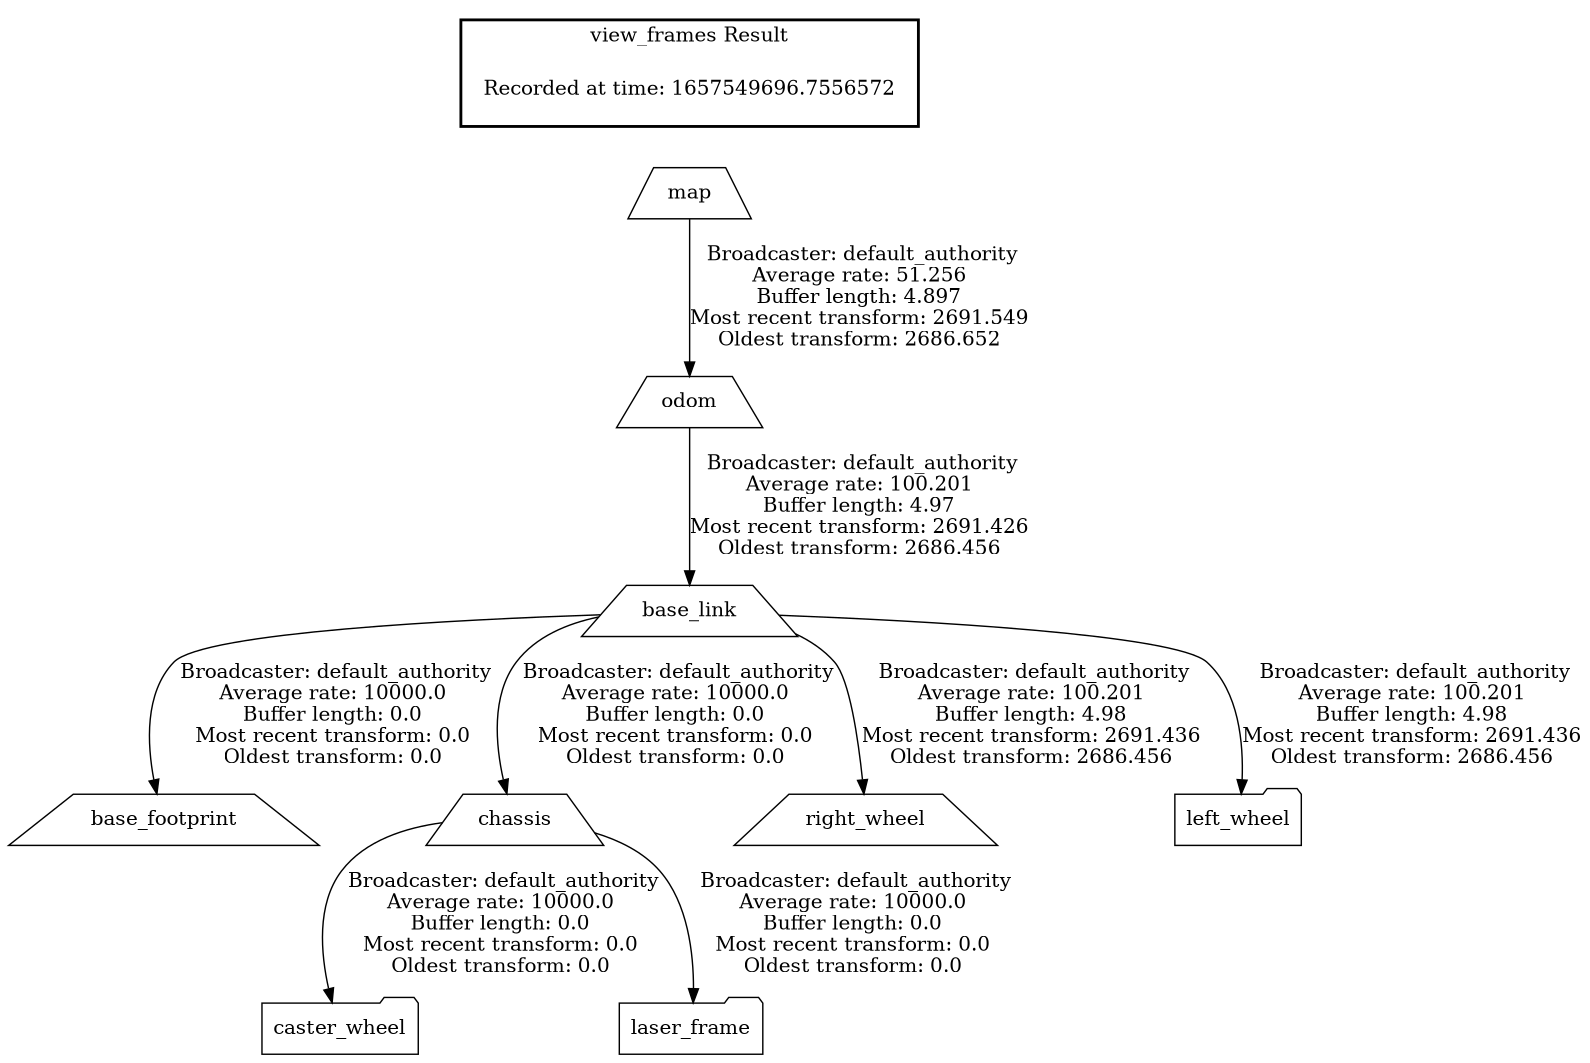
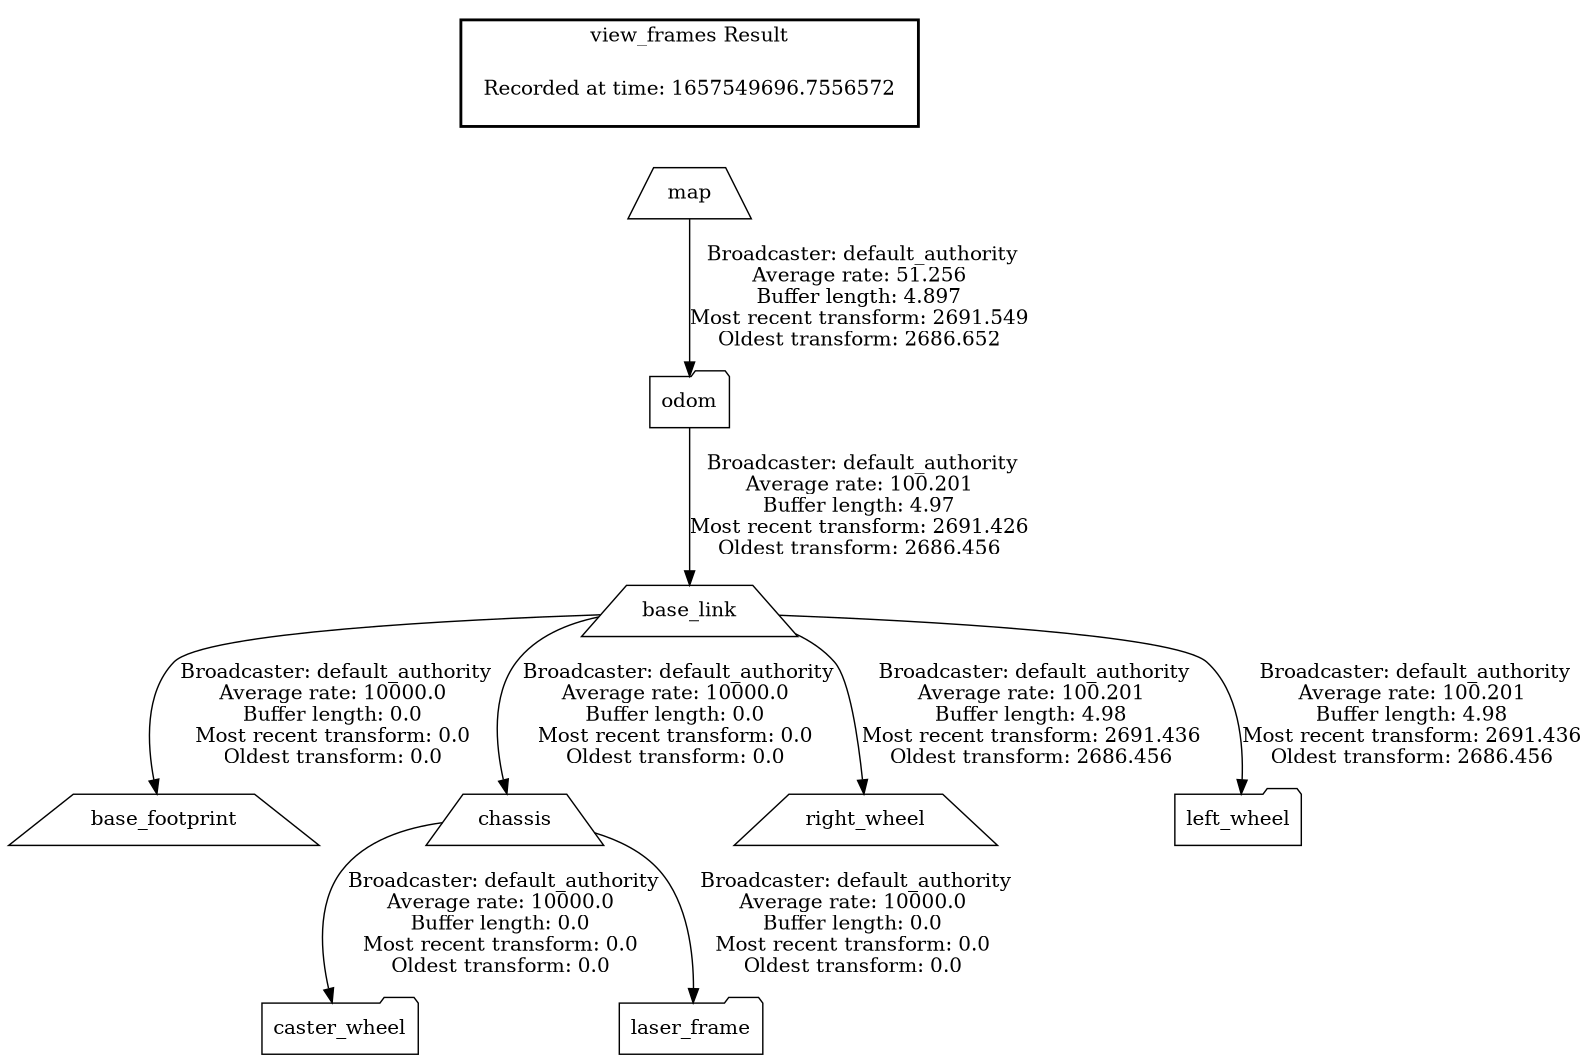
node "odom": shape trapezium -> folder
